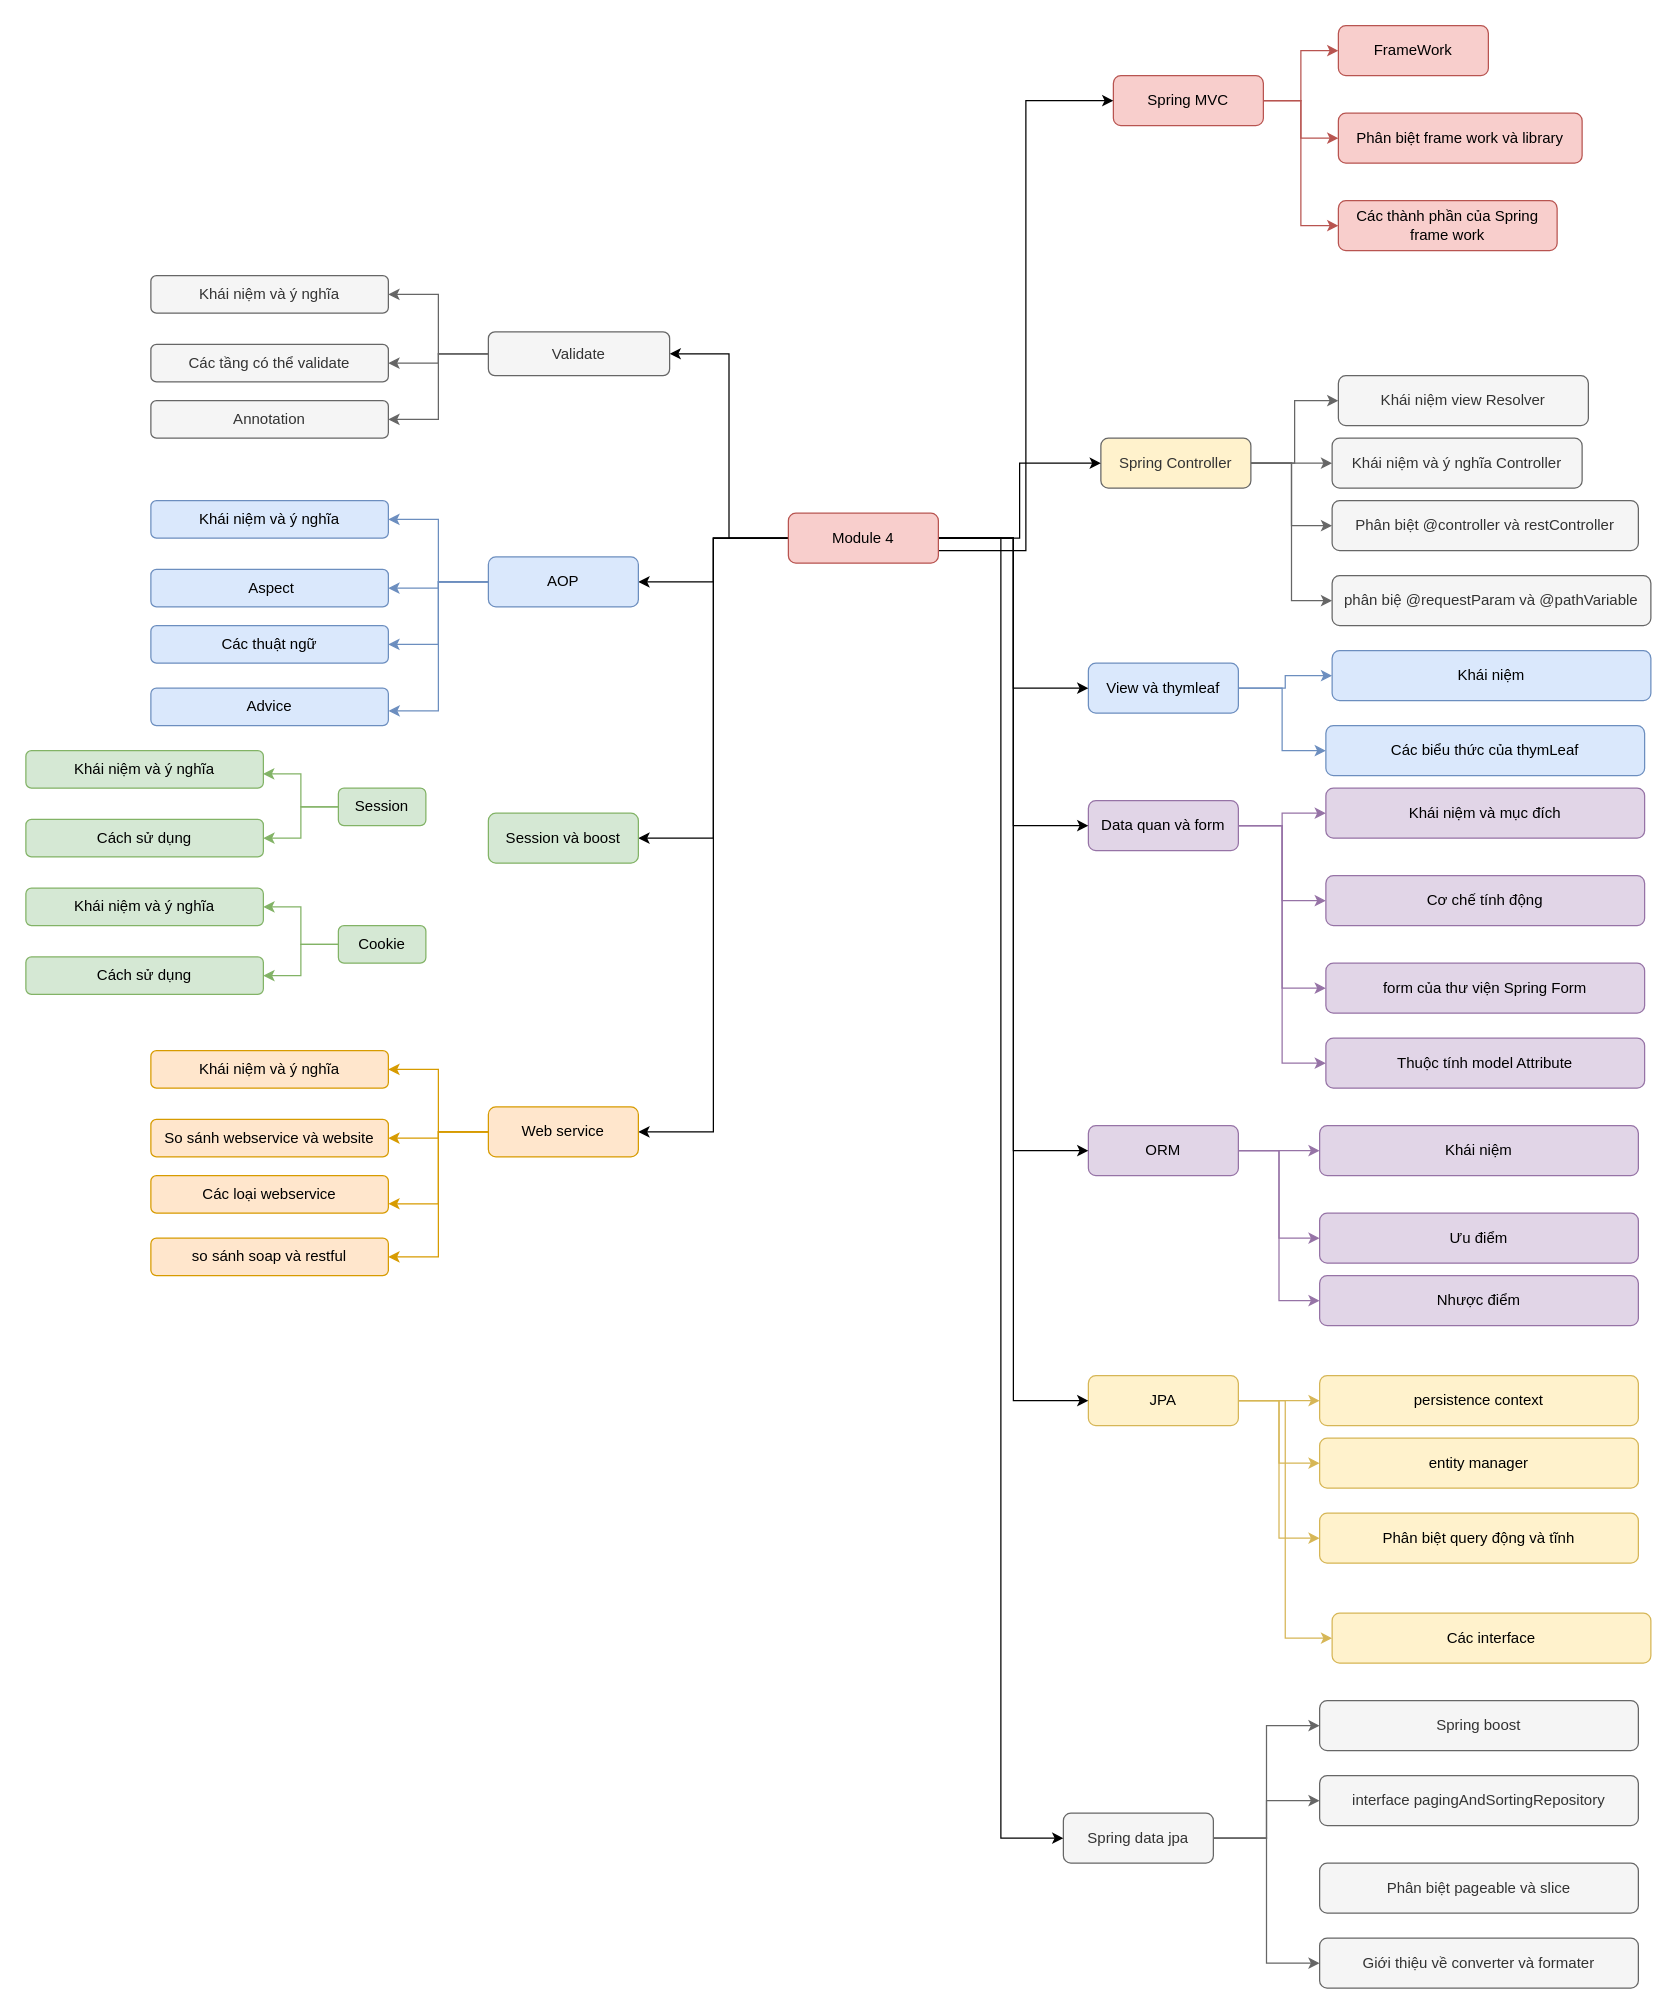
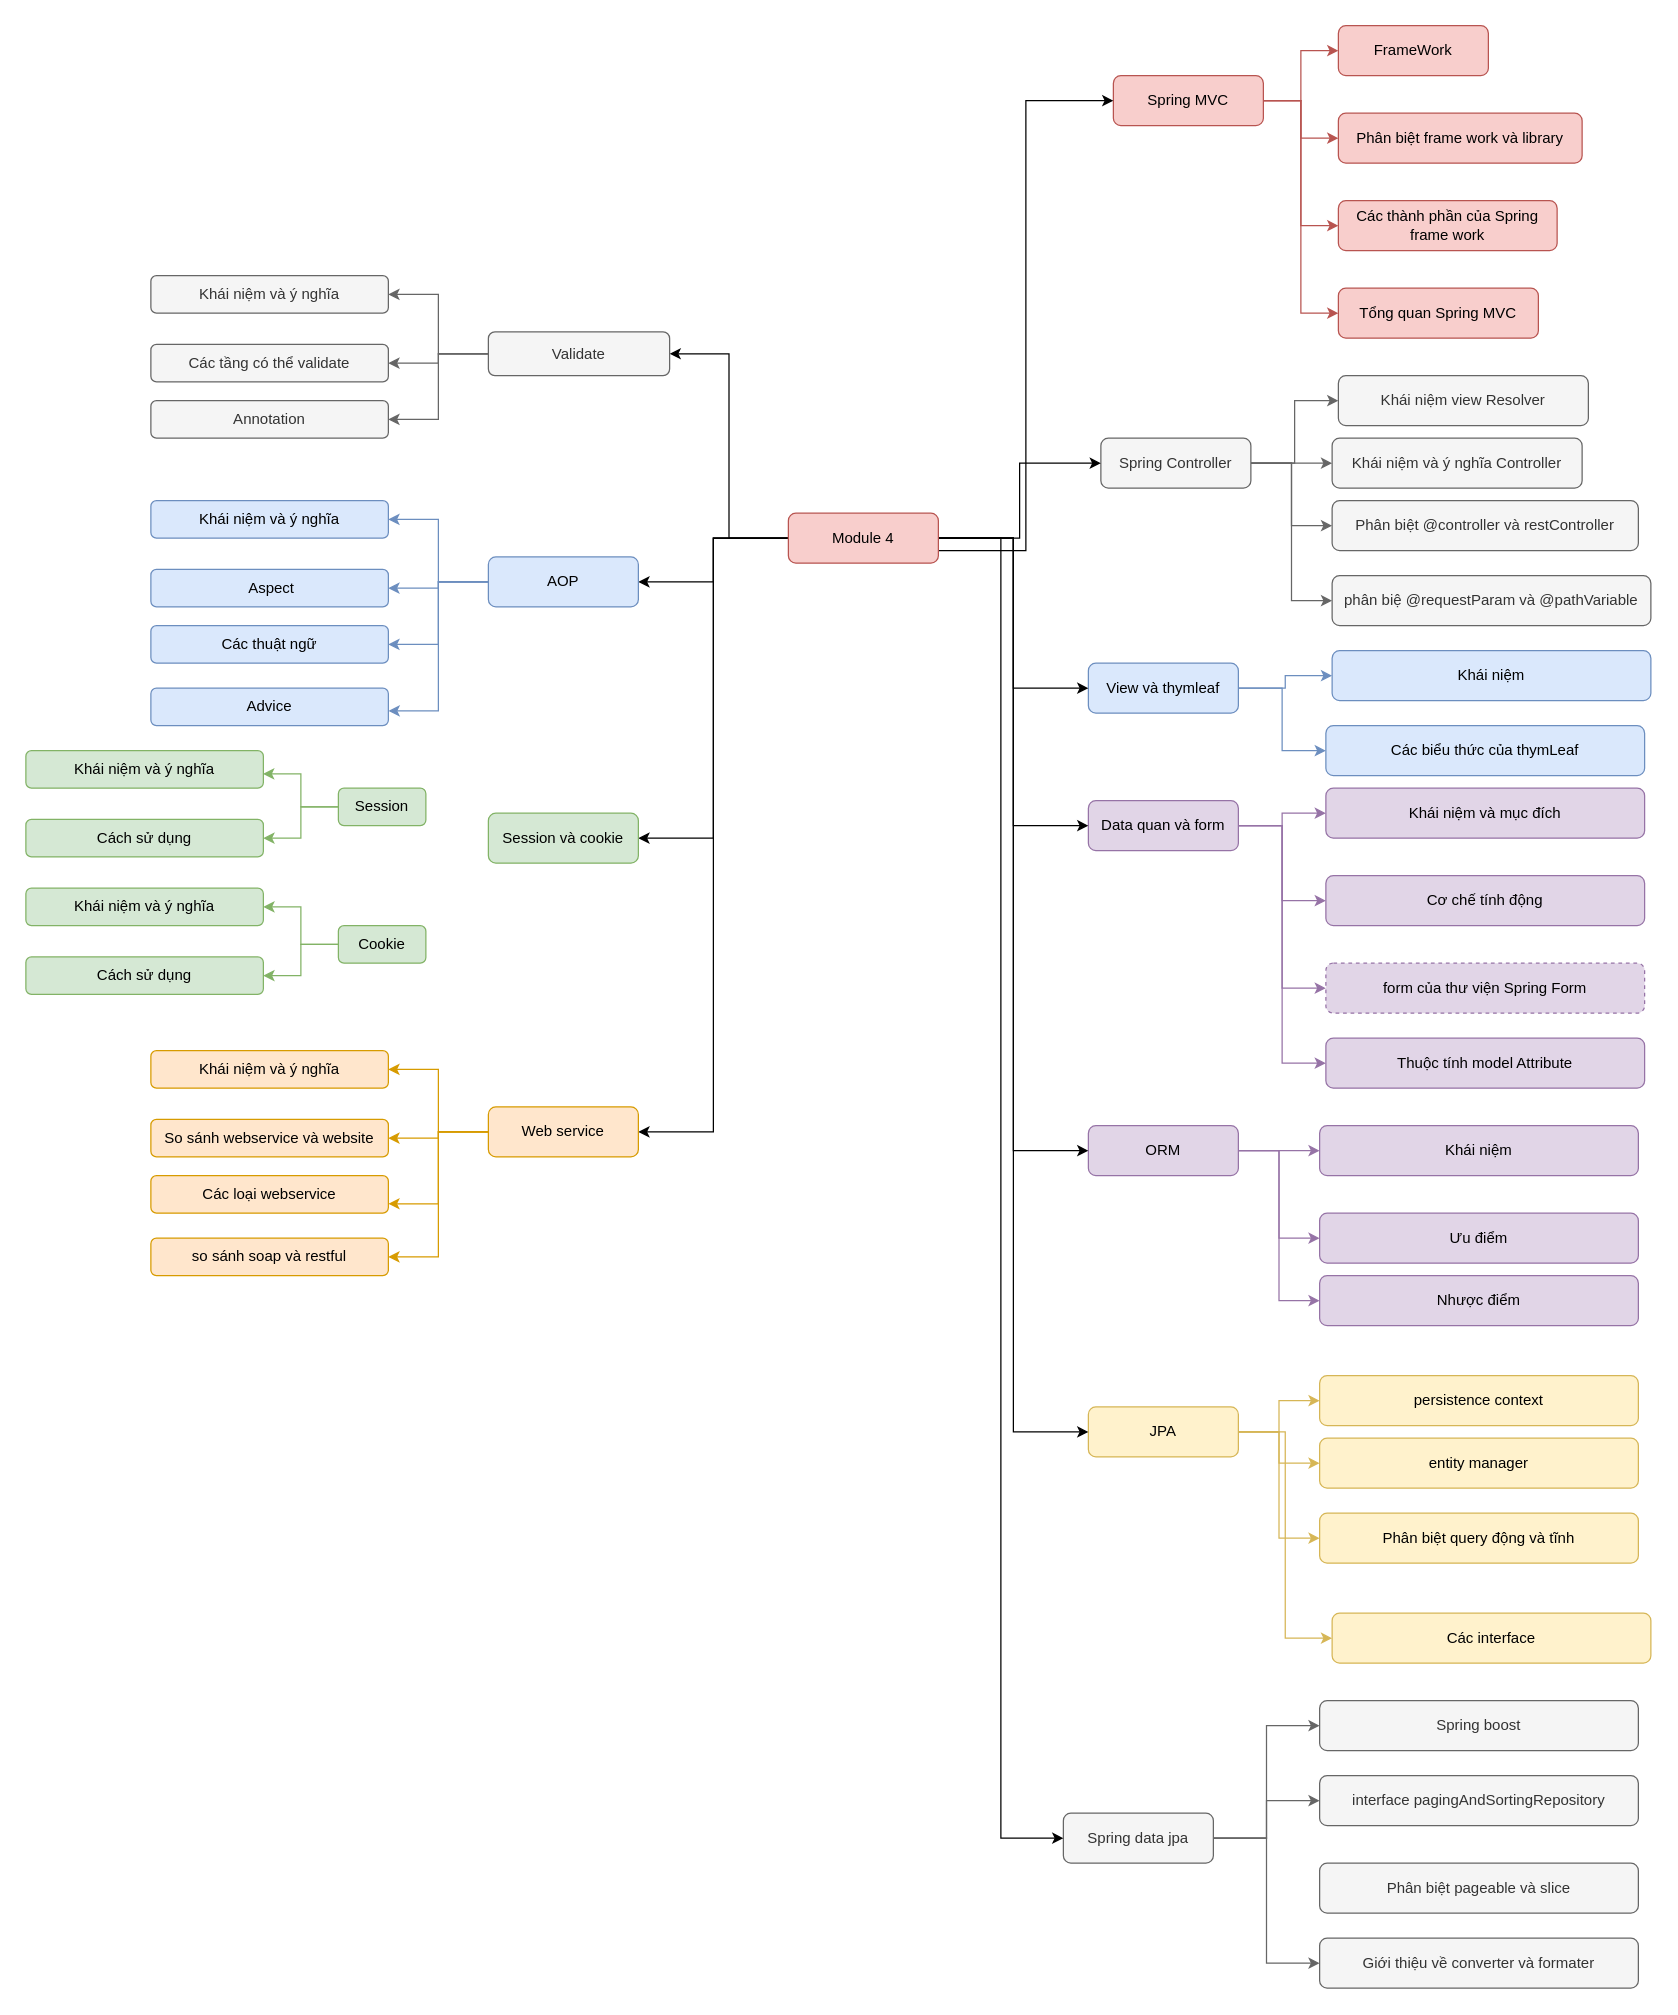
edge "Spring MVC" -> "Tổng quan Spring MVC": added
node "Tổng quan Spring MVC": added
node "Spring Controller": fillcolor #fff2cc -> #f5f5f5
node "Session và boost": label "Session và boost" -> "Session và cookie"
node "form của thư viện Spring Form": style solid -> dashed
node "JPA": moved (1163, 1401) -> (1163, 1432)
